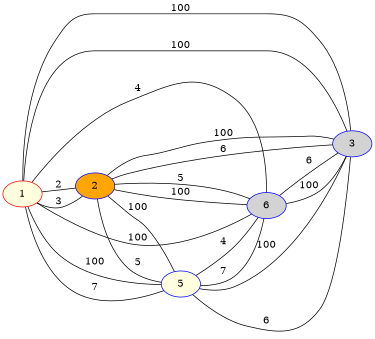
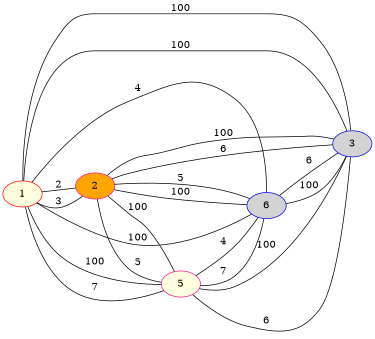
node "2": color blue -> deeppink
node "5": color blue -> deeppink
